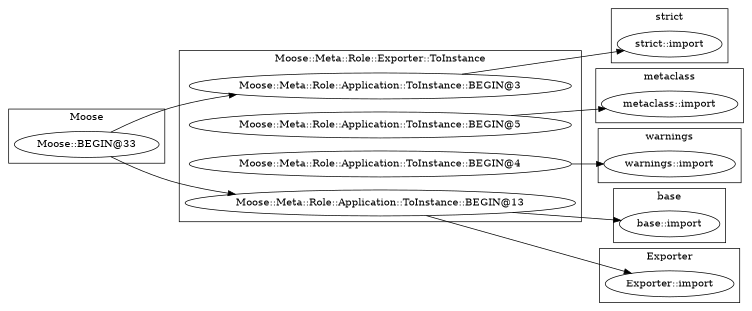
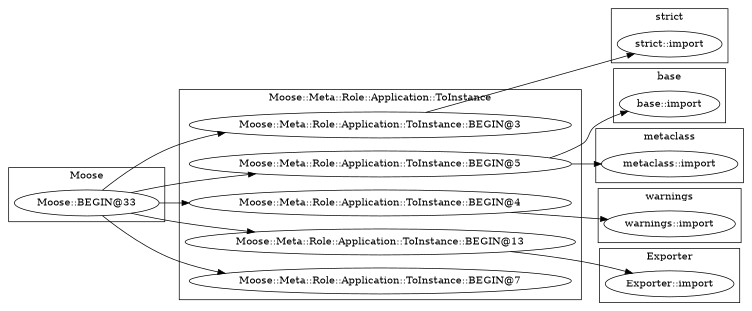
cluster "Moose::Meta::Role::Exporter::ToInstance": label "Moose::Meta::Role::Exporter::ToInstance" -> "Moose::Meta::Role::Application::ToInstance"
edge "Moose::BEGIN@33" -> "Moose::Meta::Role::Application::ToInstance::BEGIN@5": added
edge "Moose::BEGIN@33" -> "Moose::Meta::Role::Application::ToInstance::BEGIN@4": added
edge "Moose::Meta::Role::Application::ToInstance::BEGIN@13" -> "base::import": now "Moose::Meta::Role::Application::ToInstance::BEGIN@5" -> "base::import"
node "Moose::Meta::Role::Application::ToInstance::BEGIN@7": added
